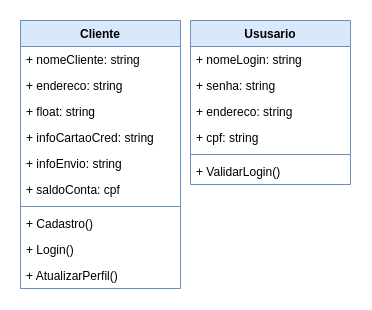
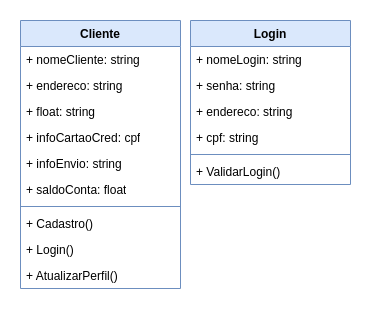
node "Ususario": label "Ususario" -> "Login"
node "+ infoCartaoCred: string": label "+ infoCartaoCred: string" -> "+ infoCartaoCred: cpf"
node "+ saldoConta: cpf": label "+ saldoConta: cpf" -> "+ saldoConta: float"
